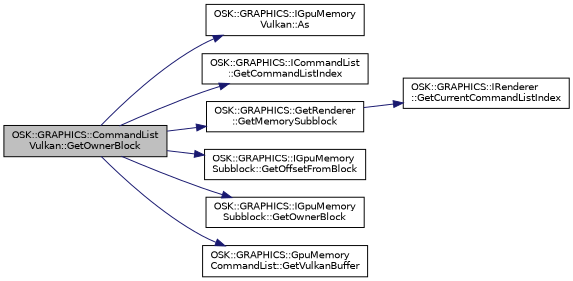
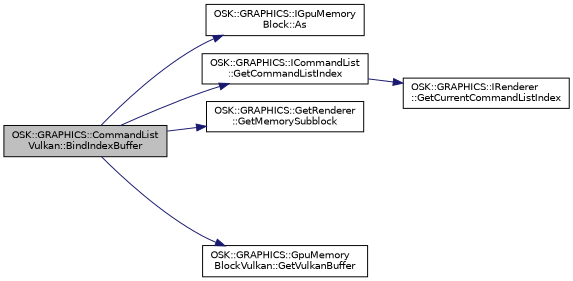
node "OSK::GRAPHICS::IGpuMemory Vulkan::As": label "OSK::GRAPHICS::IGpuMemory Vulkan::As" -> "OSK::GRAPHICS::IGpuMemory Block::As"
edge "OSK::GRAPHICS::GetRenderer ::GetMemorySubblock" -> "OSK::GRAPHICS::IRenderer ::GetCurrentCommandListIndex": now "OSK::GRAPHICS::ICommandList ::GetCommandListIndex" -> "OSK::GRAPHICS::IRenderer ::GetCurrentCommandListIndex"
node "OSK::GRAPHICS::CommandList Vulkan::GetOwnerBlock": label "OSK::GRAPHICS::CommandList Vulkan::GetOwnerBlock" -> "OSK::GRAPHICS::CommandList Vulkan::BindIndexBuffer"
node "OSK::GRAPHICS::IGpuMemory Subblock::GetOffsetFromBlock": removed
node "OSK::GRAPHICS::IGpuMemory Subblock::GetOwnerBlock": removed
node "OSK::GRAPHICS::GpuMemory CommandList::GetVulkanBuffer": label "OSK::GRAPHICS::GpuMemory CommandList::GetVulkanBuffer" -> "OSK::GRAPHICS::GpuMemory BlockVulkan::GetVulkanBuffer"
